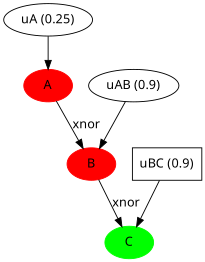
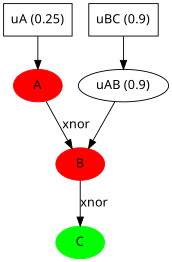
node "uA (0.25)": shape ellipse -> box
edge "uBC (0.9)" -> "C": now "uBC (0.9)" -> "uAB (0.9)"
